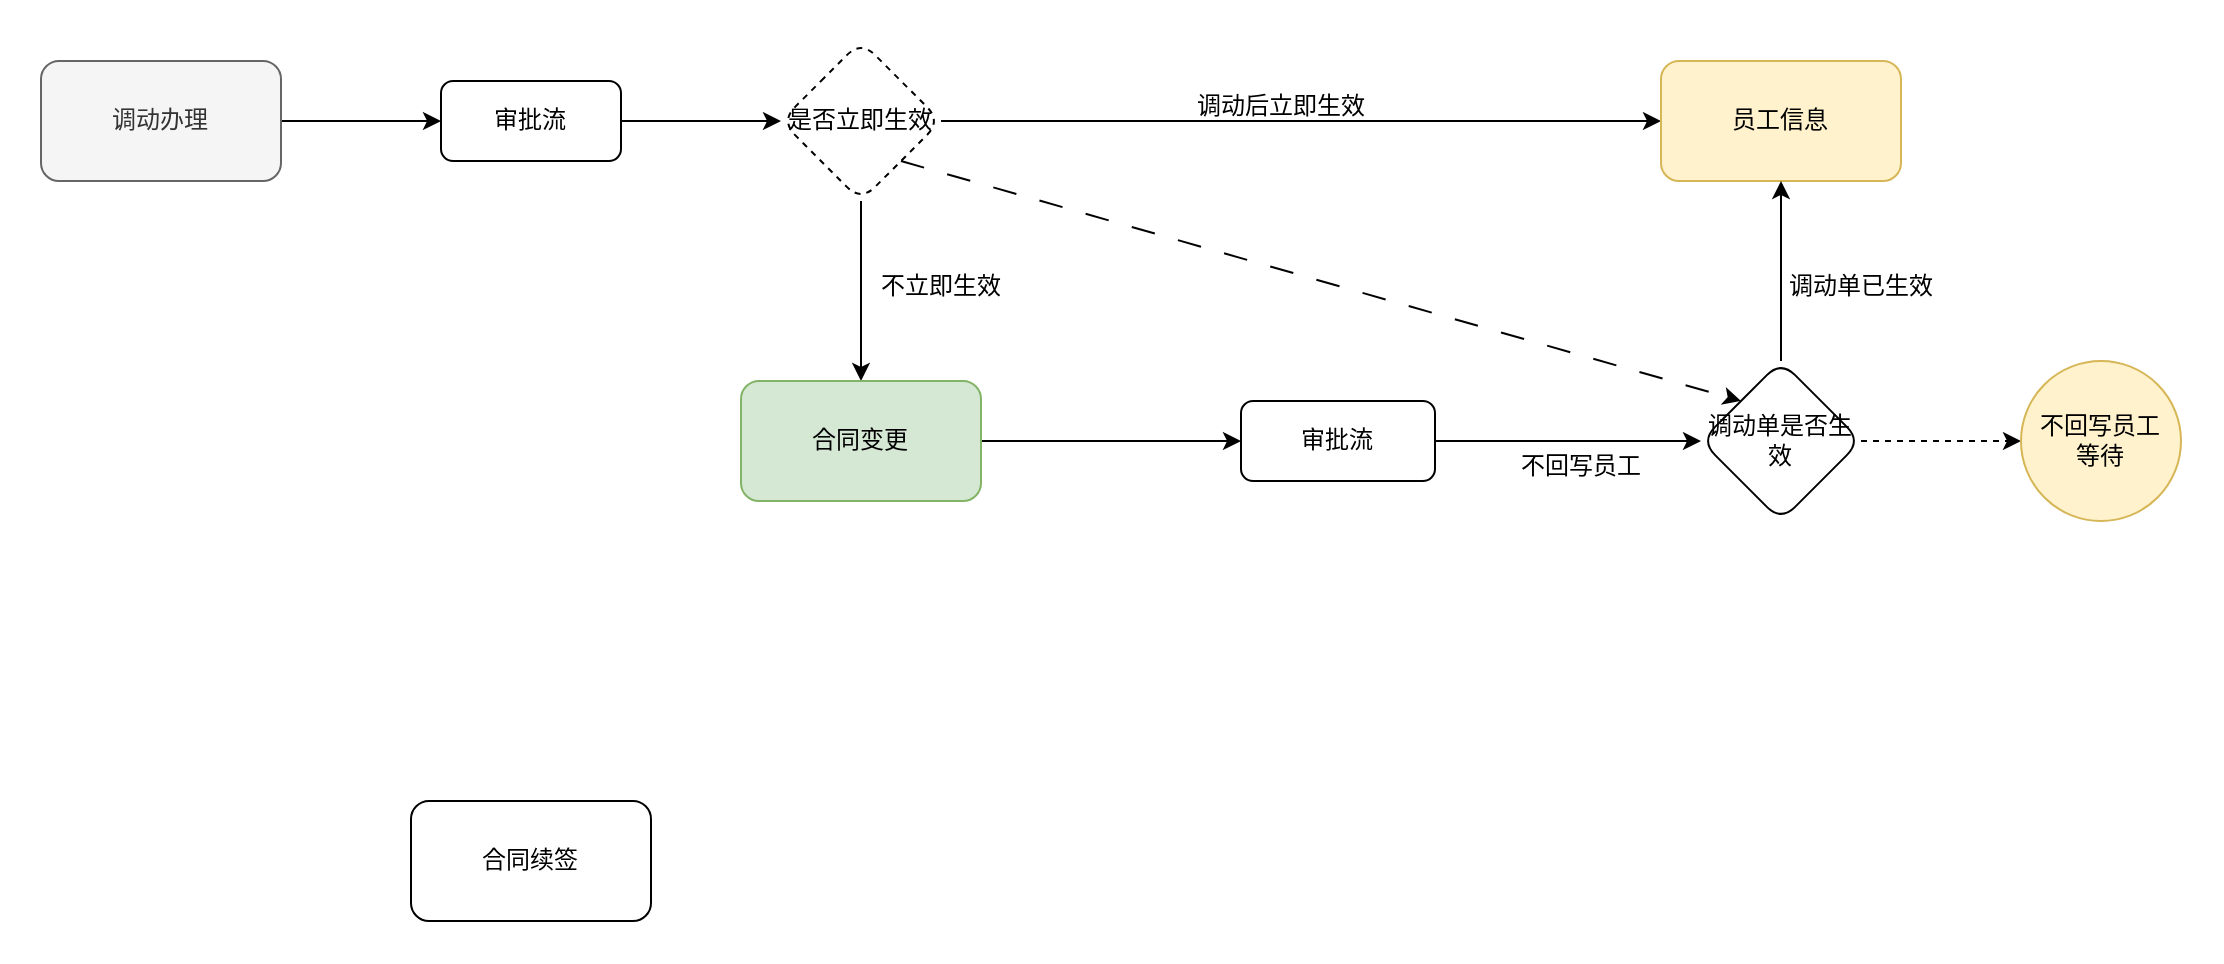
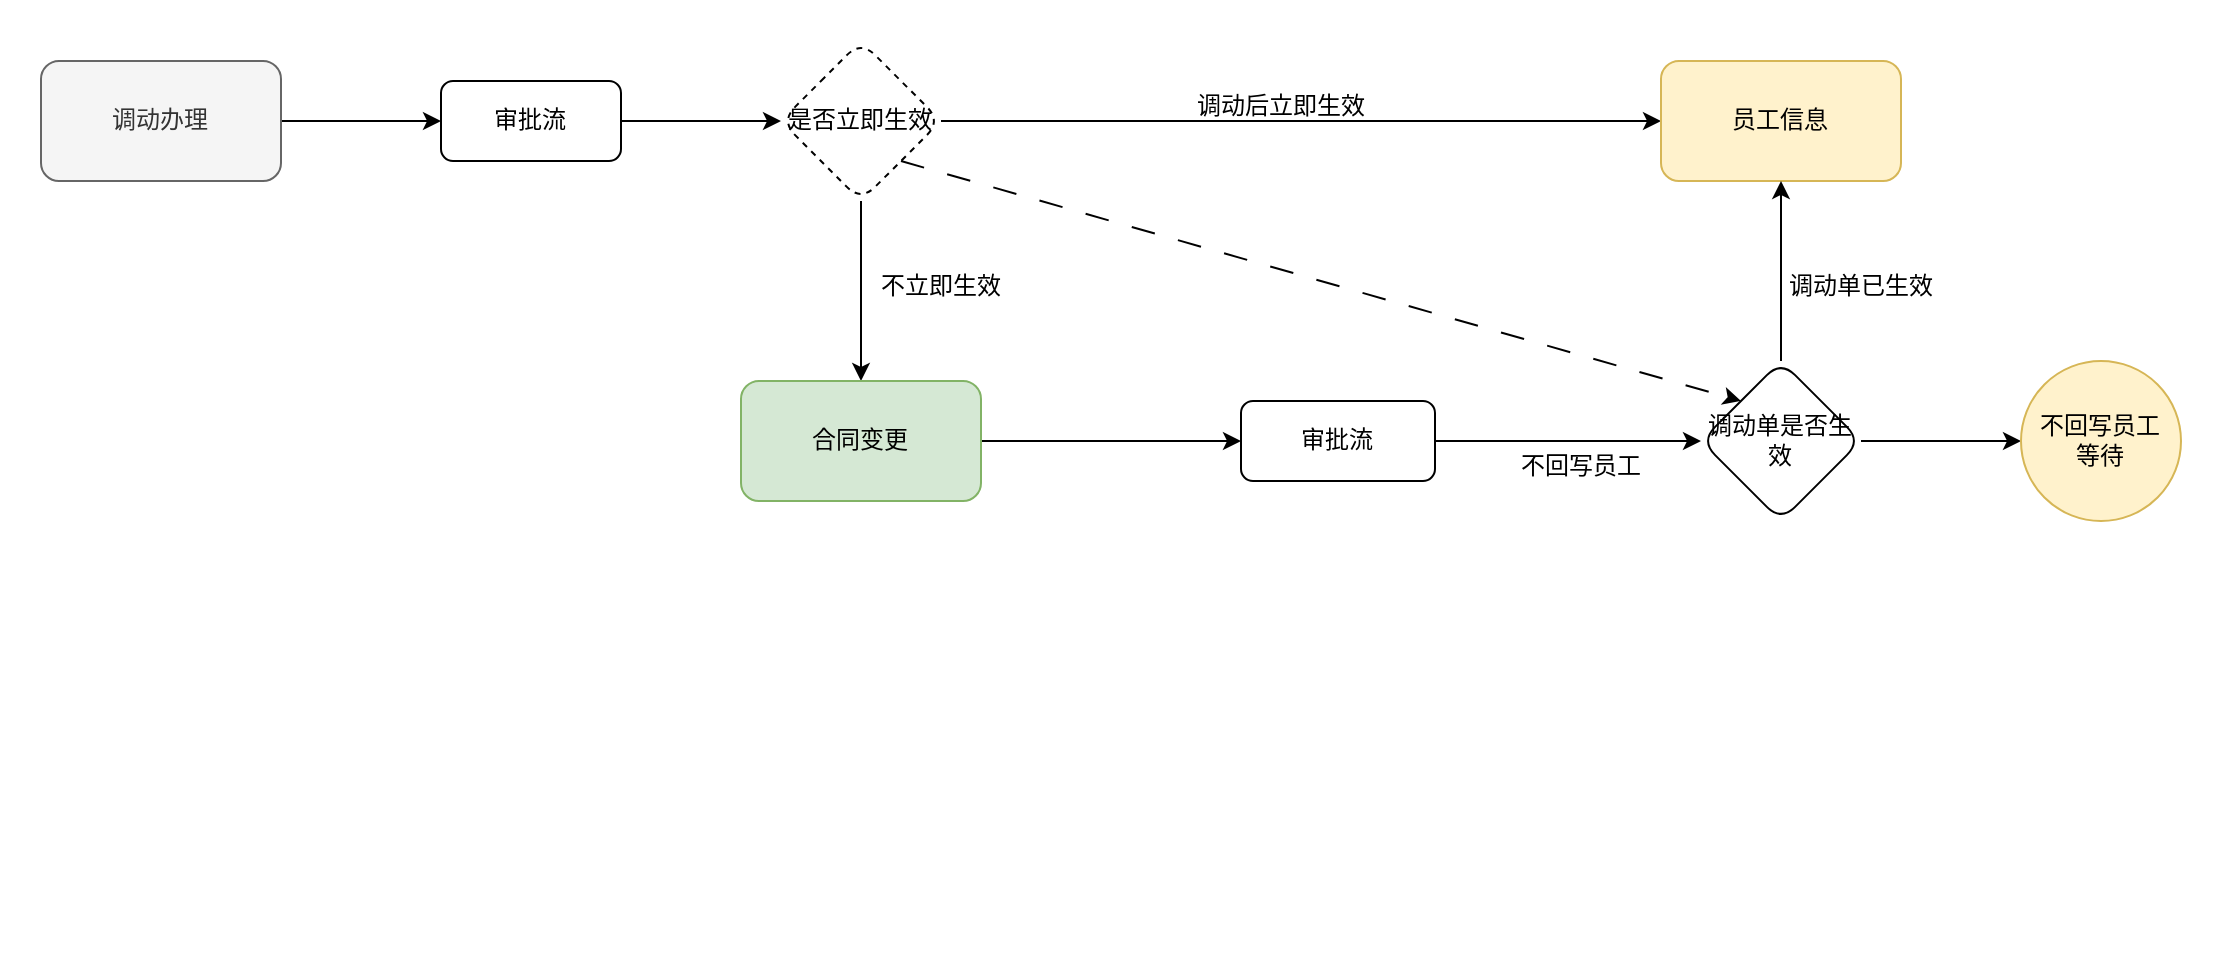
edge "调动单是否生效" -> "不回写员工 等待": style dashed -> solid
node "合同续签": removed
